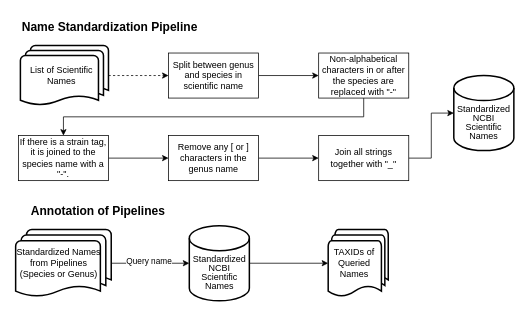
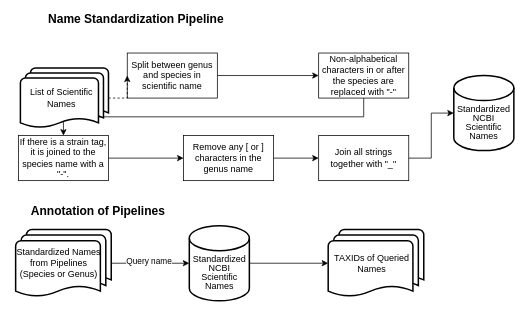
node "Name Standardization Pipeline": moved (109, 27) -> (136, 19)
node "List of Scientific Names": moved (64, 75) -> (64, 98)
node "Split between genus and species in scientific name": moved (213, 75) -> (172, 75)
node "Remove any [ or ] characters in the genus name": moved (213, 158) -> (228, 158)
node "TAXIDs of Queried Names": size 60x68 -> 95x68
